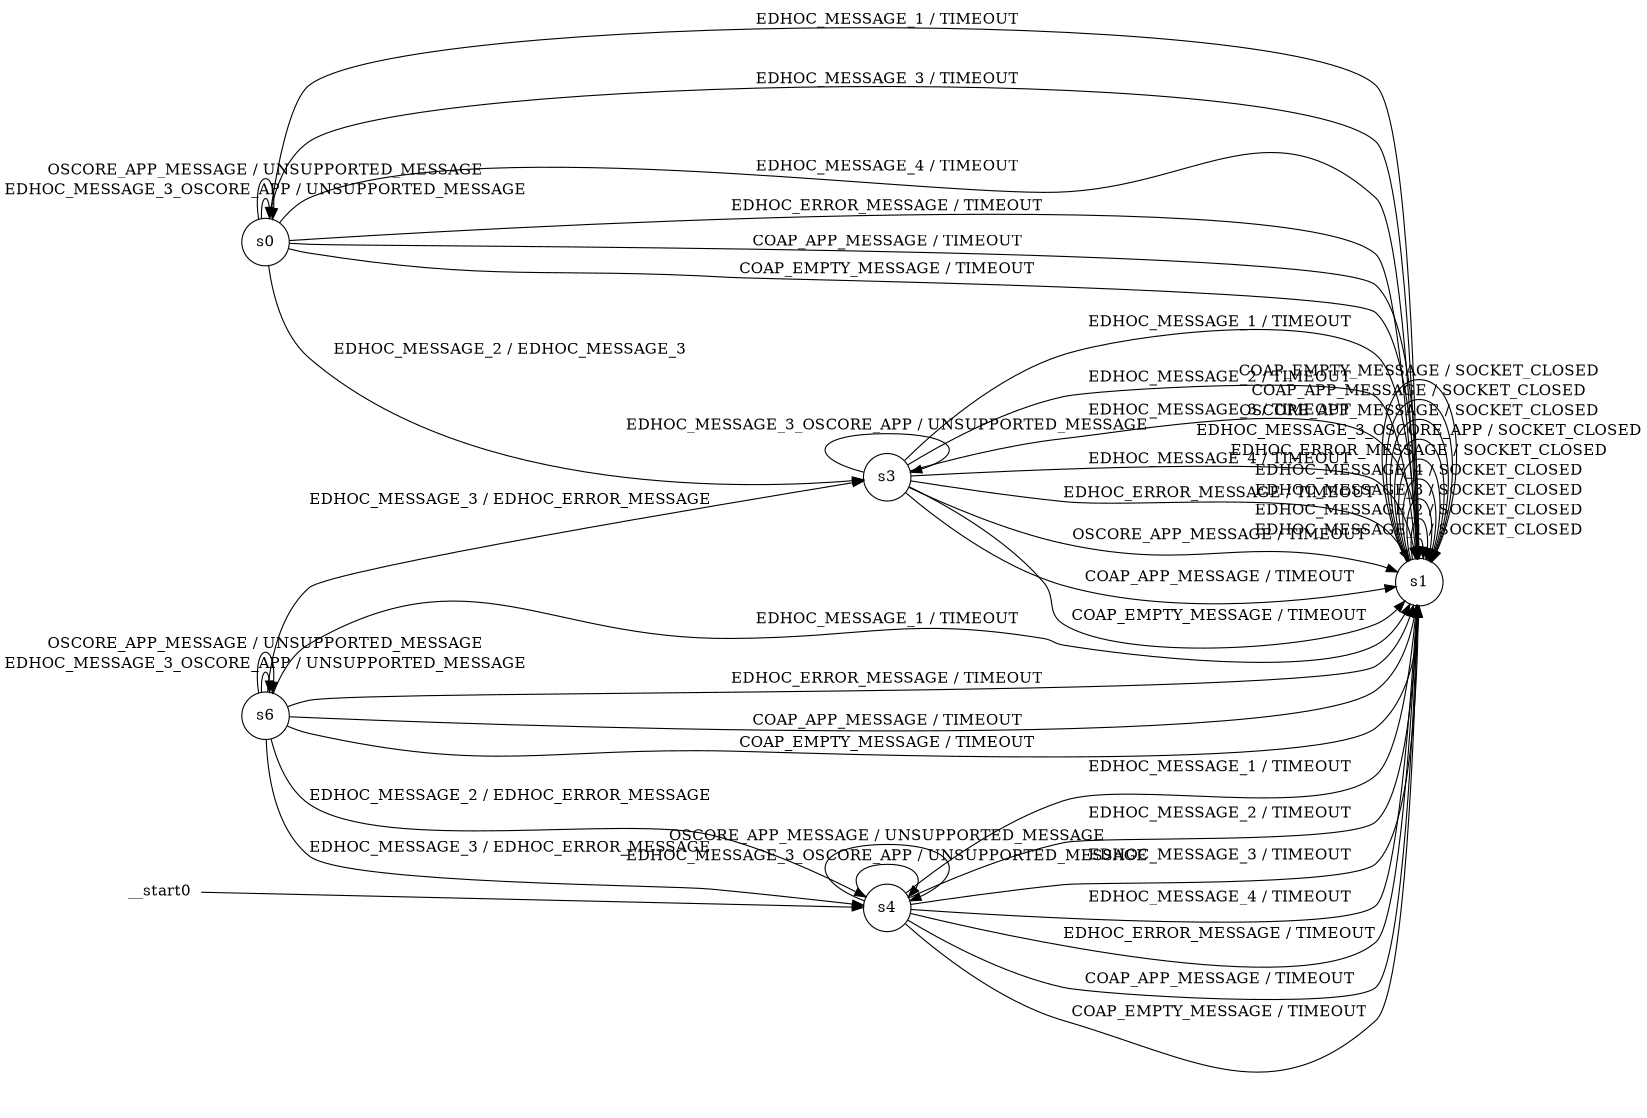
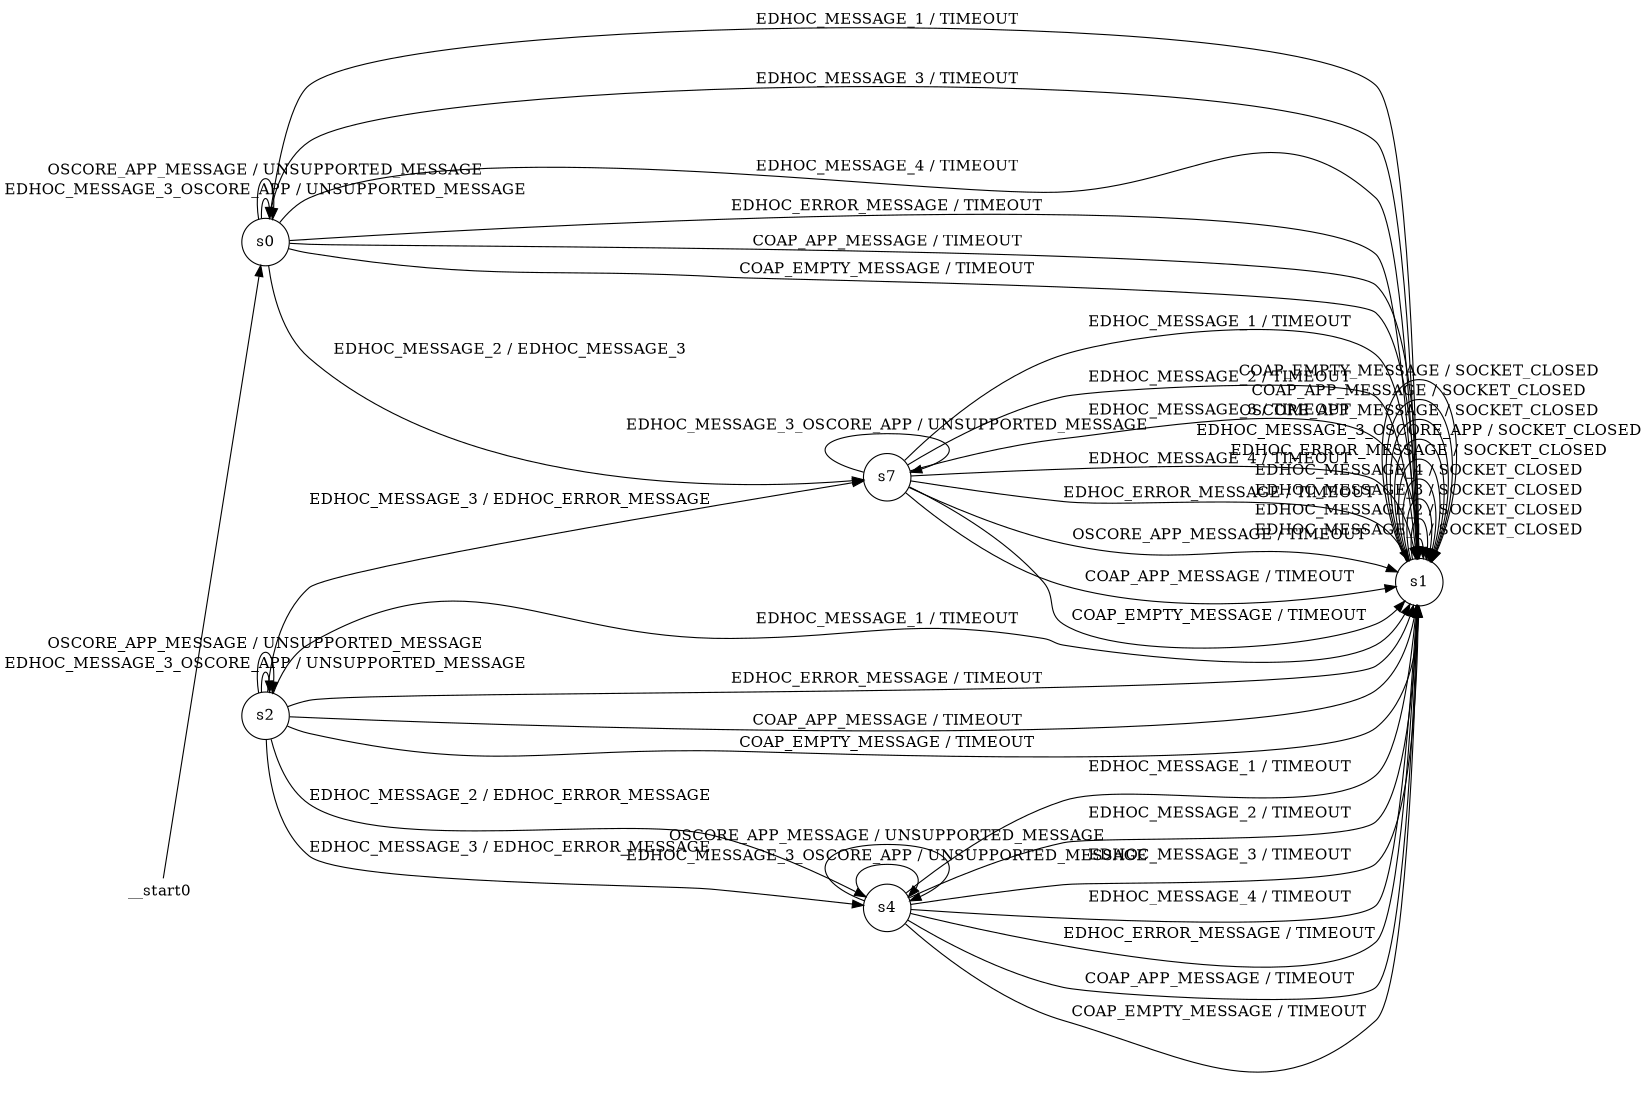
node "s3": label "s3" -> "s7"
node "s6": label "s6" -> "s2"
edge "__start0" -> "s4": now "__start0" -> "s0"
